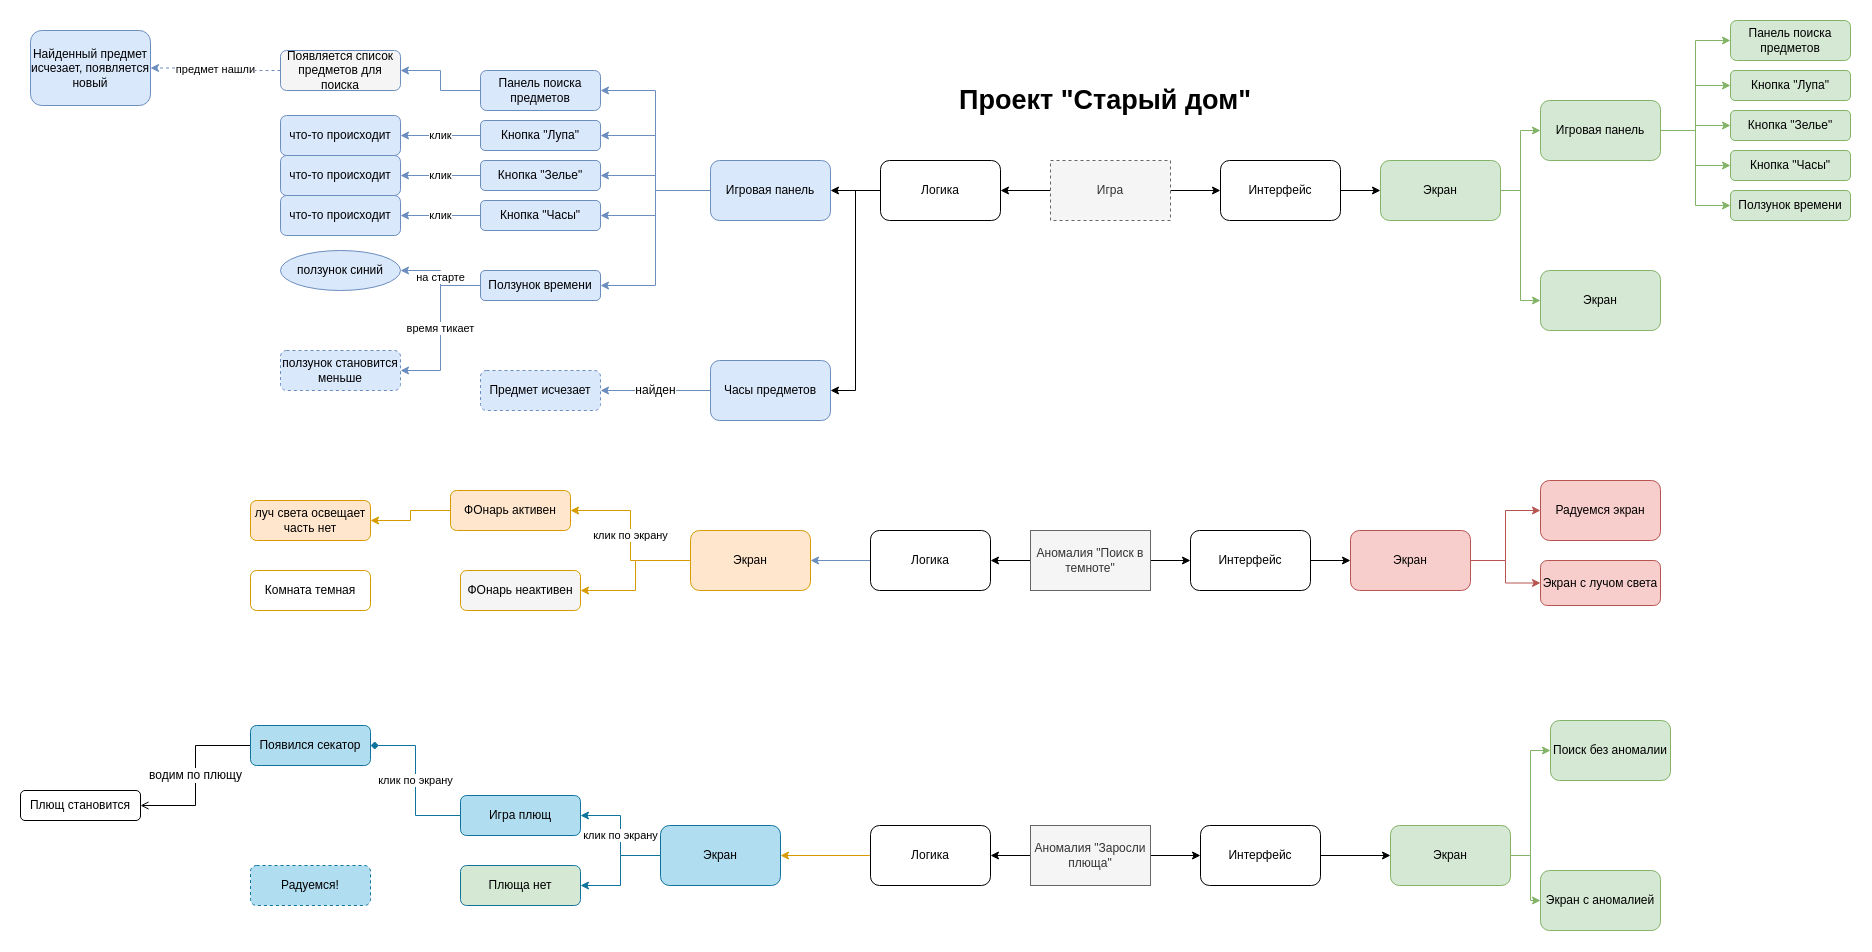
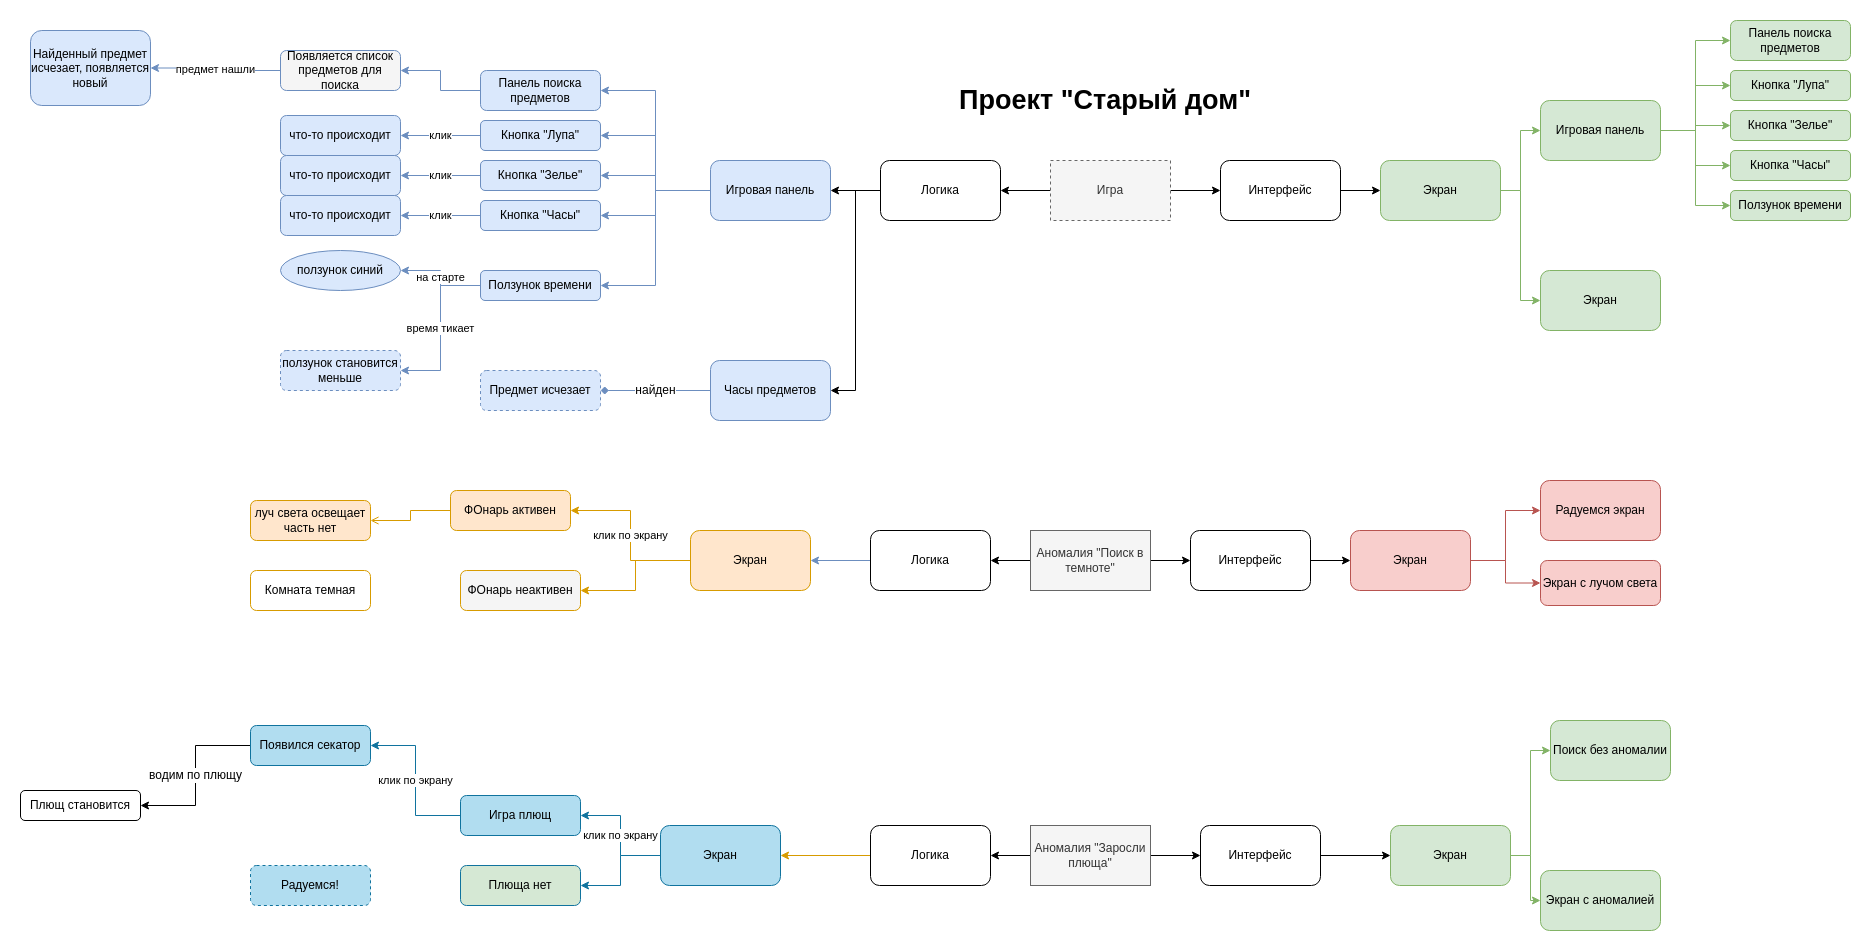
edge "Появляется список предметов для поиска" -> "Найденный предмет исчезает, появляется новый": style dashed -> solid
edge "Часы предметов" -> "Предмет исчезает": arrowhead classic -> diamond
edge "ФОнарь активен" -> "луч света освещает часть нет": arrowhead classic -> open
edge "Игра плющ" -> "Появился секатор": arrowhead diamond -> classic
edge "Появился секатор" -> "Плющ становится": arrowhead open -> classic
